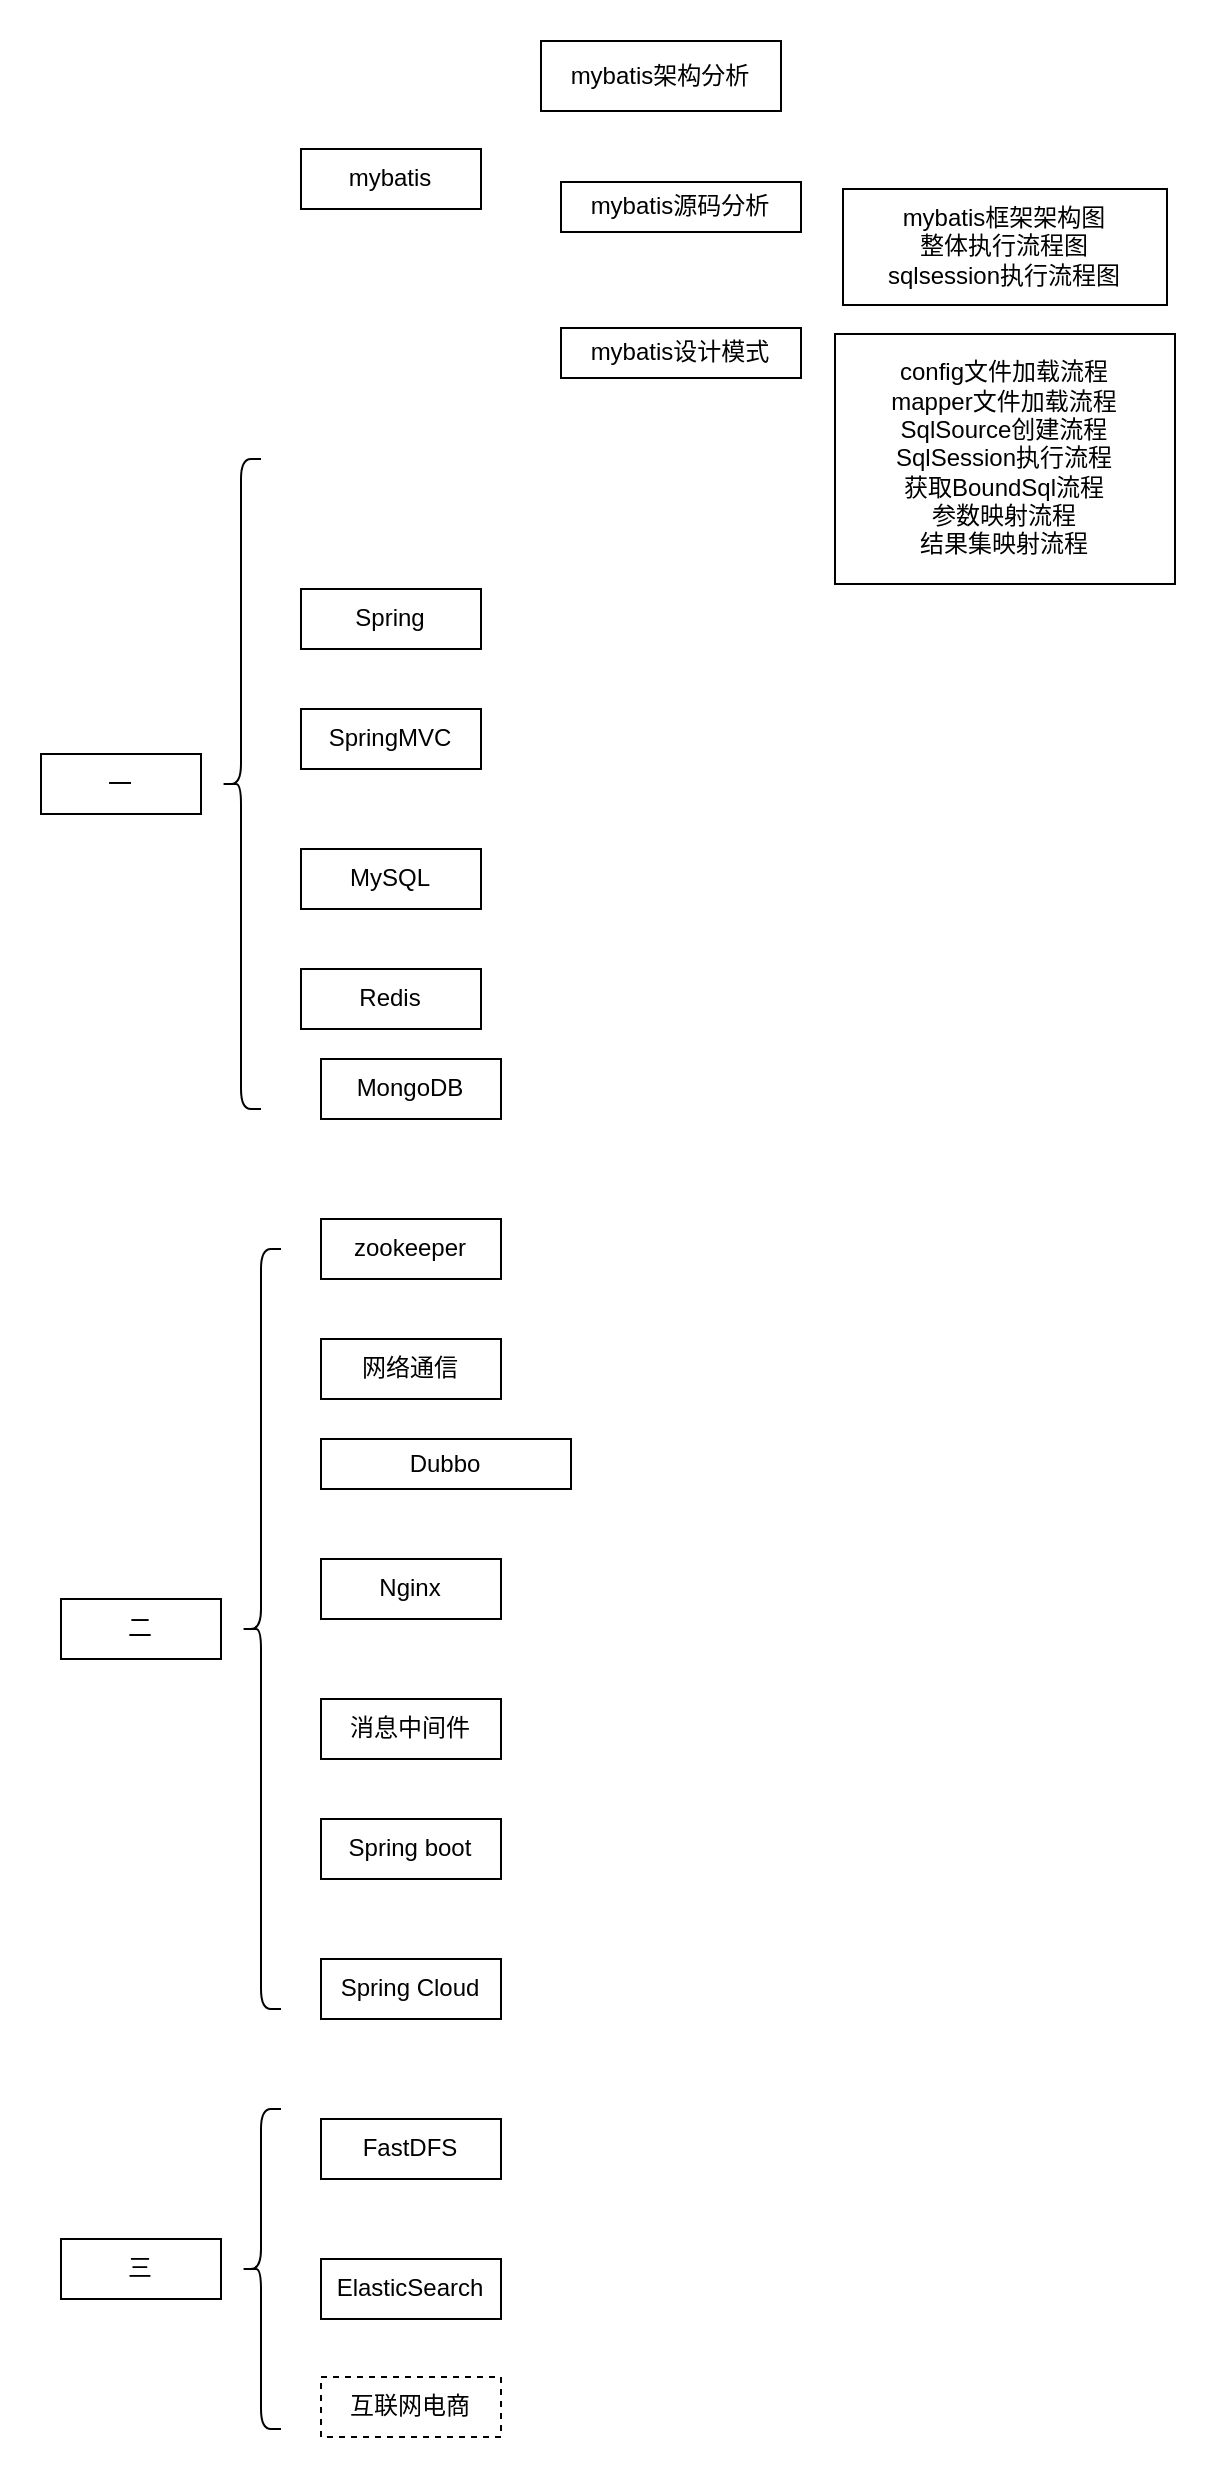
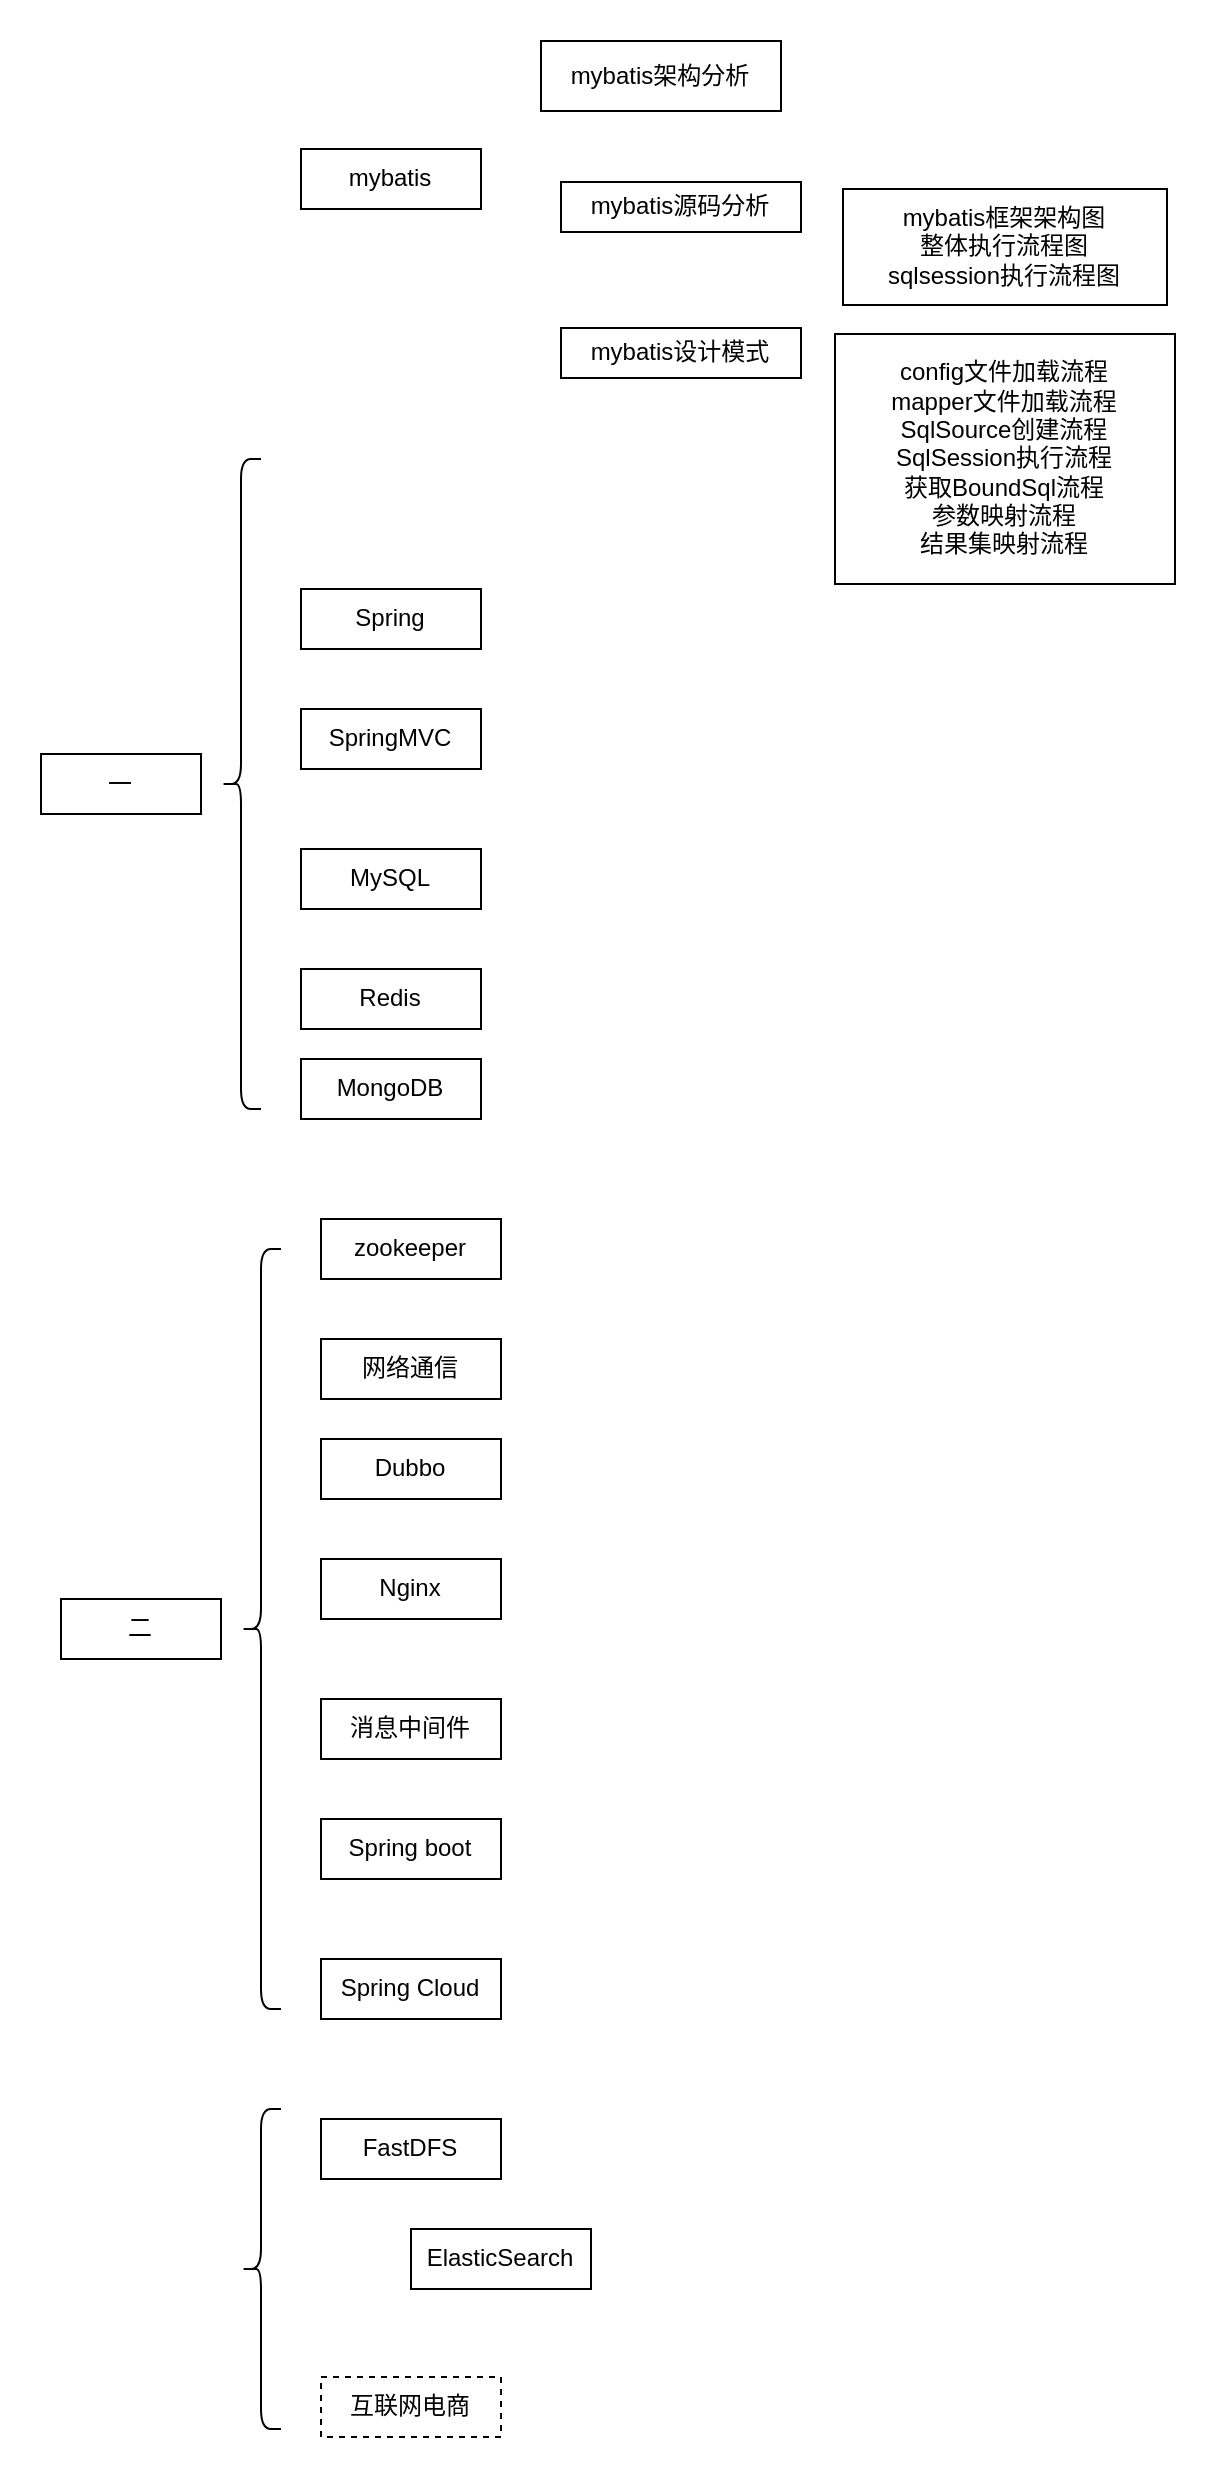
node "MongoDB": moved (411, 1089) -> (391, 1089)
node "Dubbo": size 250x50 -> 180x60
node "三": removed
node "ElasticSearch": moved (411, 2289) -> (501, 2259)
